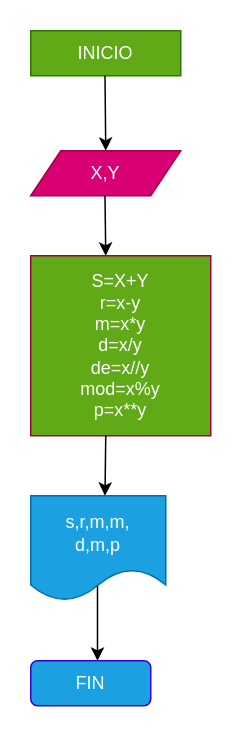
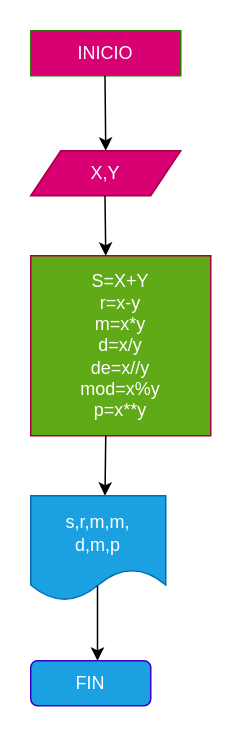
node "INICIO": fillcolor #60a917 -> #d80073
